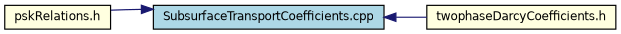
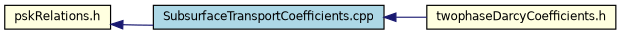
edge "pskRelations.h" -> "SubsurfaceTransportCoefficients.cpp": reversed
